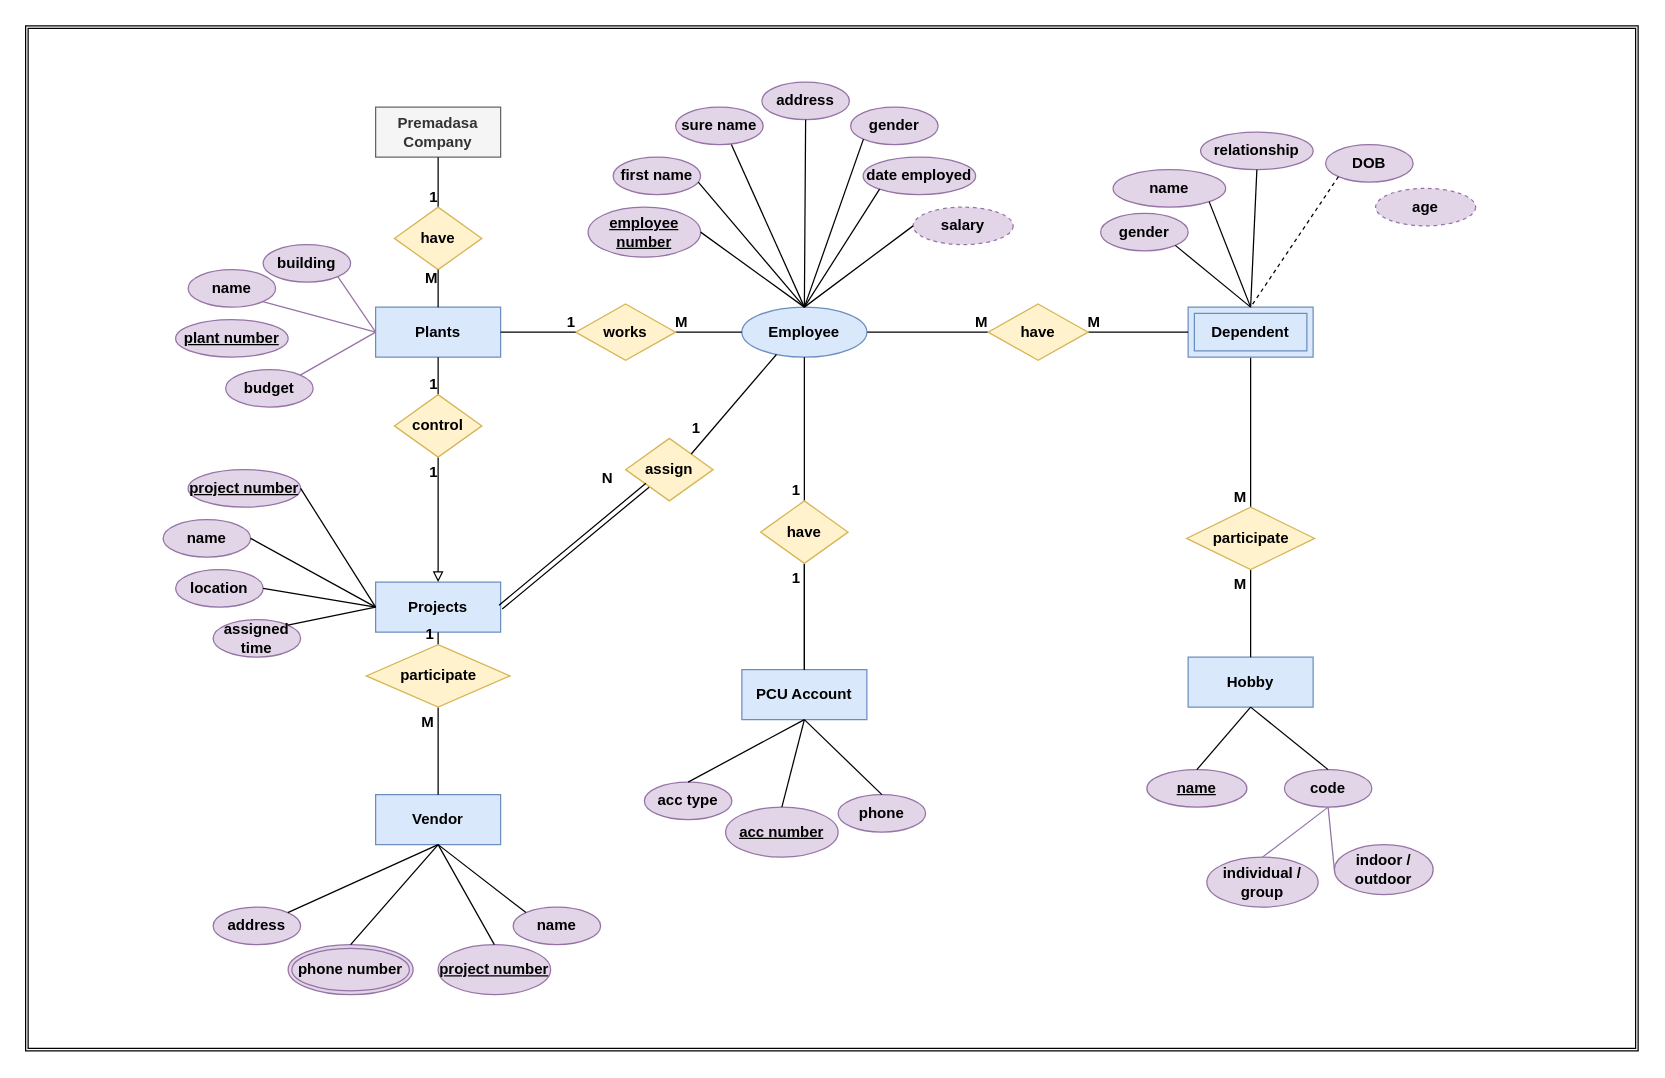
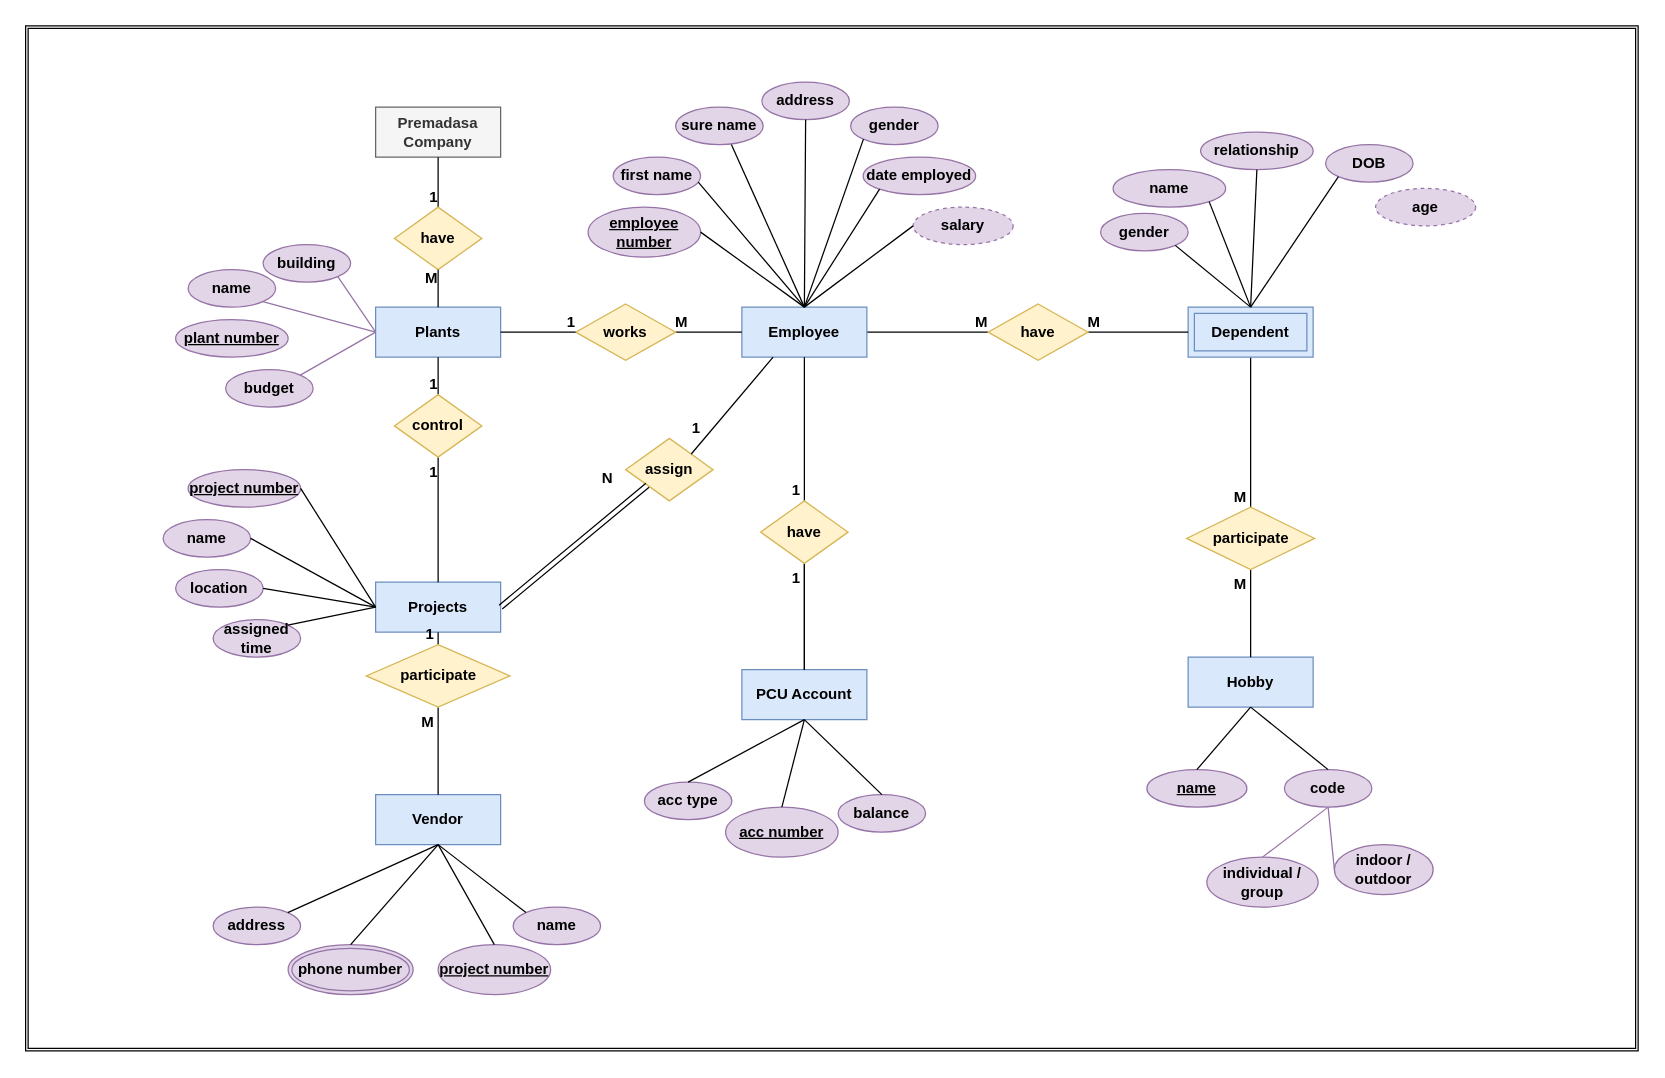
edge "DOB" -- "Dependent": style dashed -> solid
node "Employee": shape ellipse -> rectangle
edge "control" -> "Projects": arrowhead block -> none
node "phone": label "phone" -> "balance"
